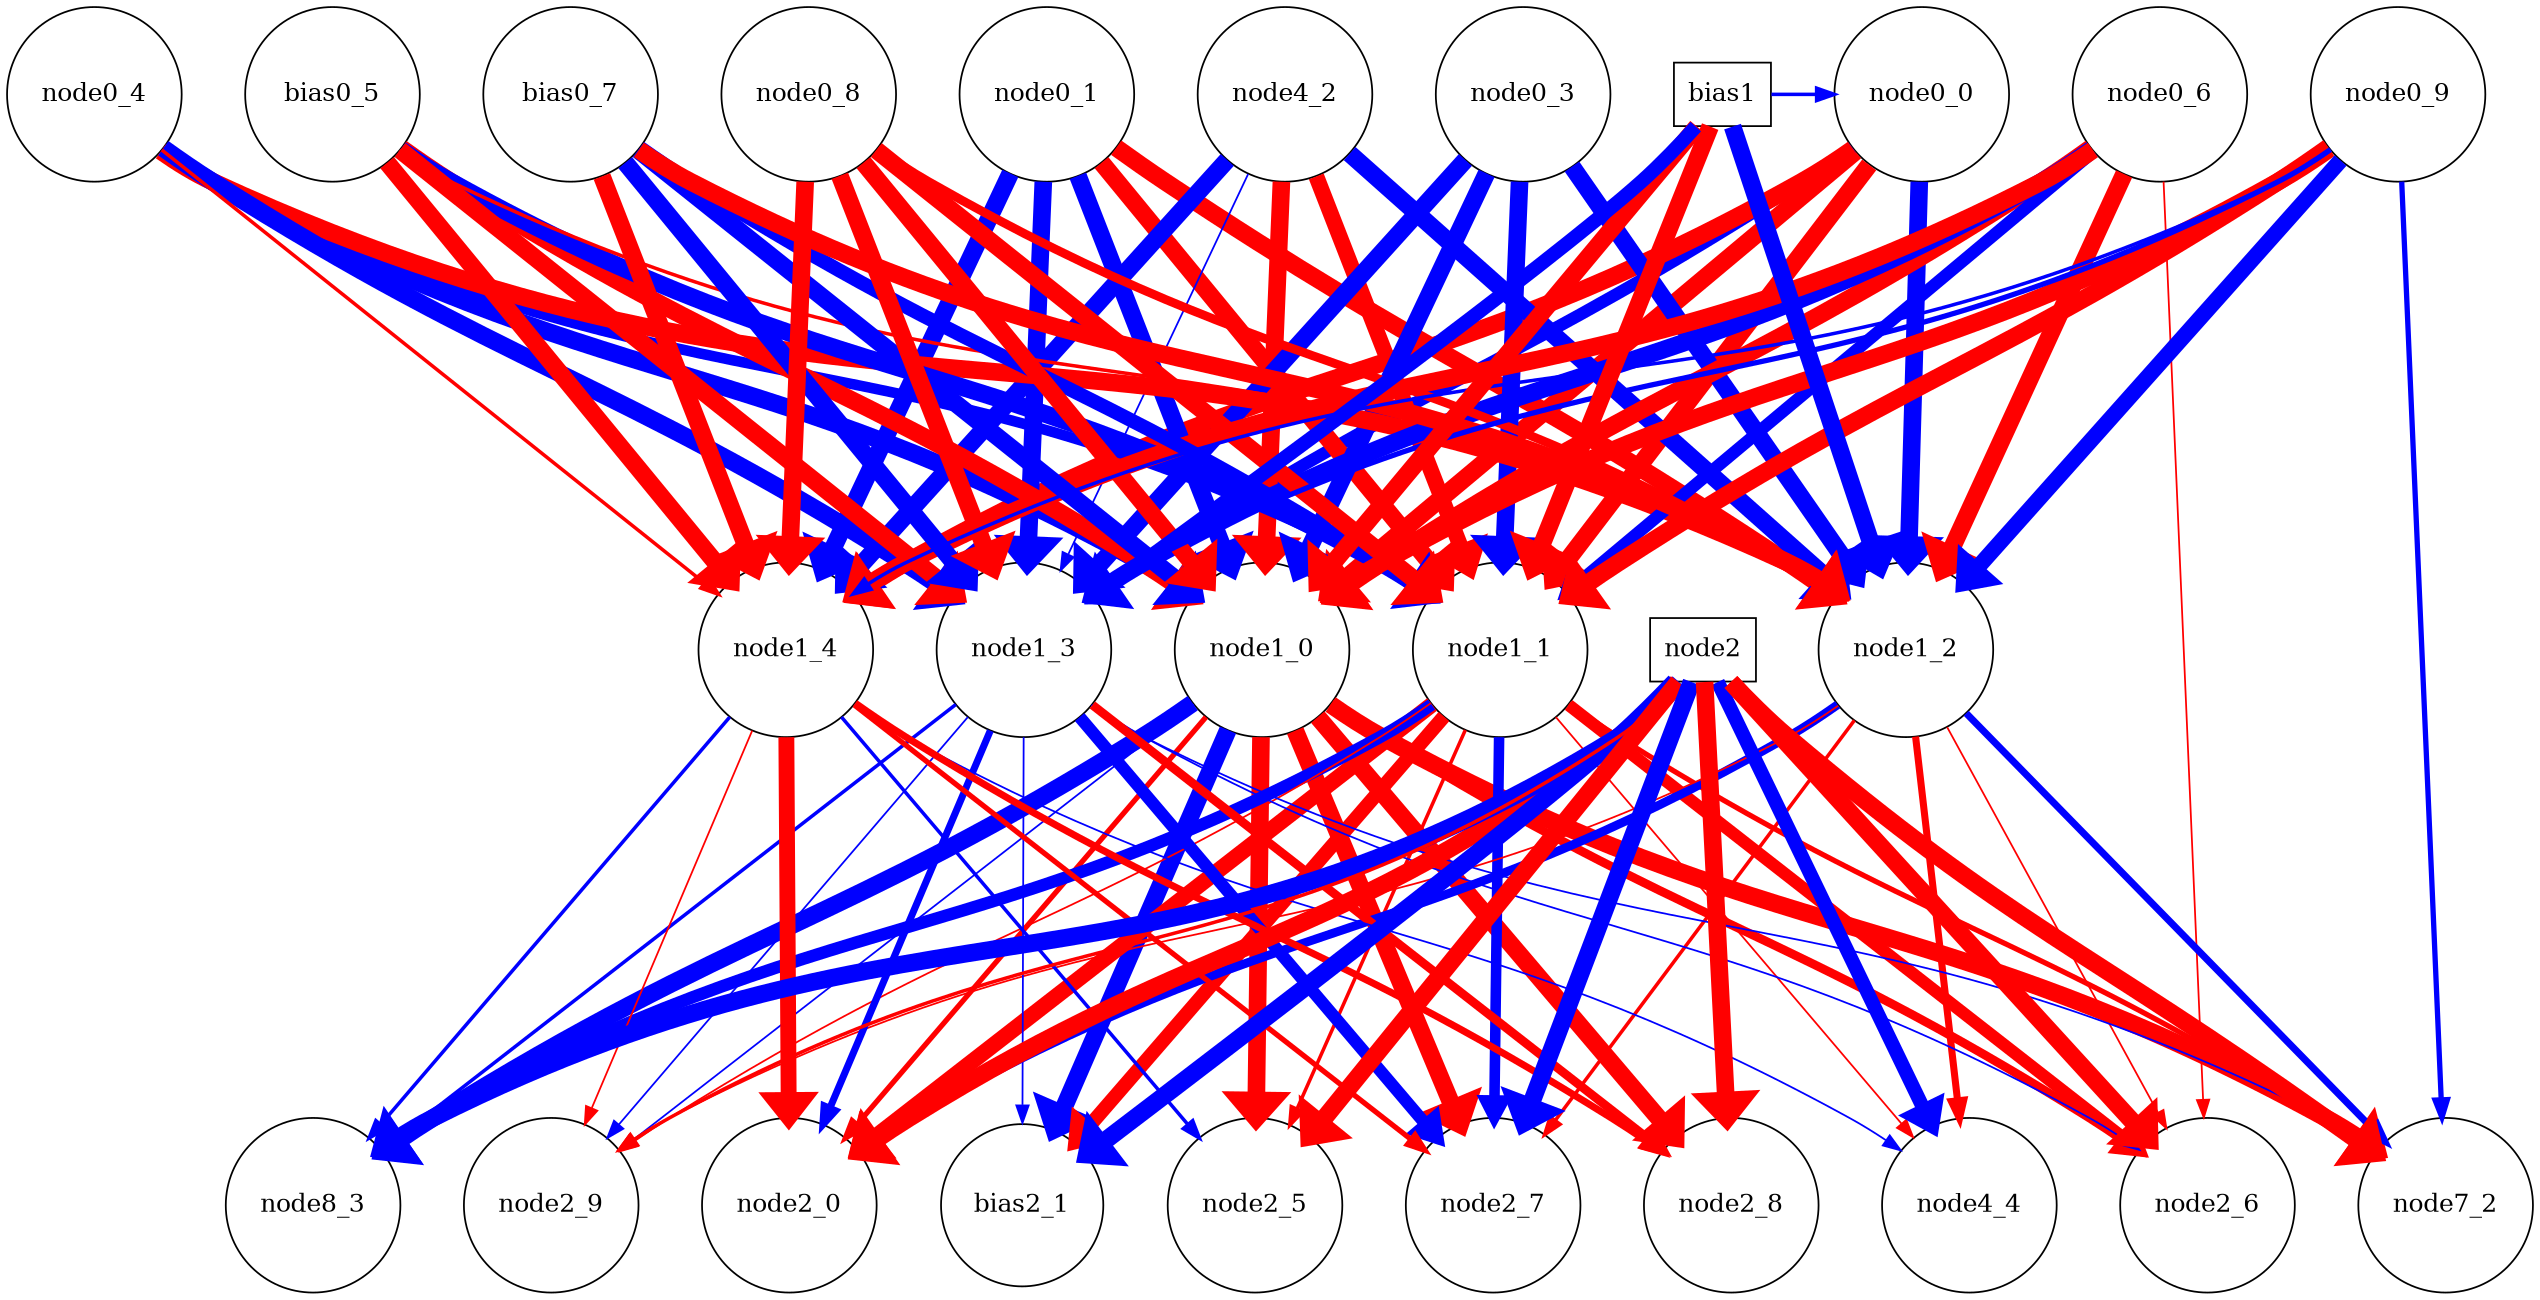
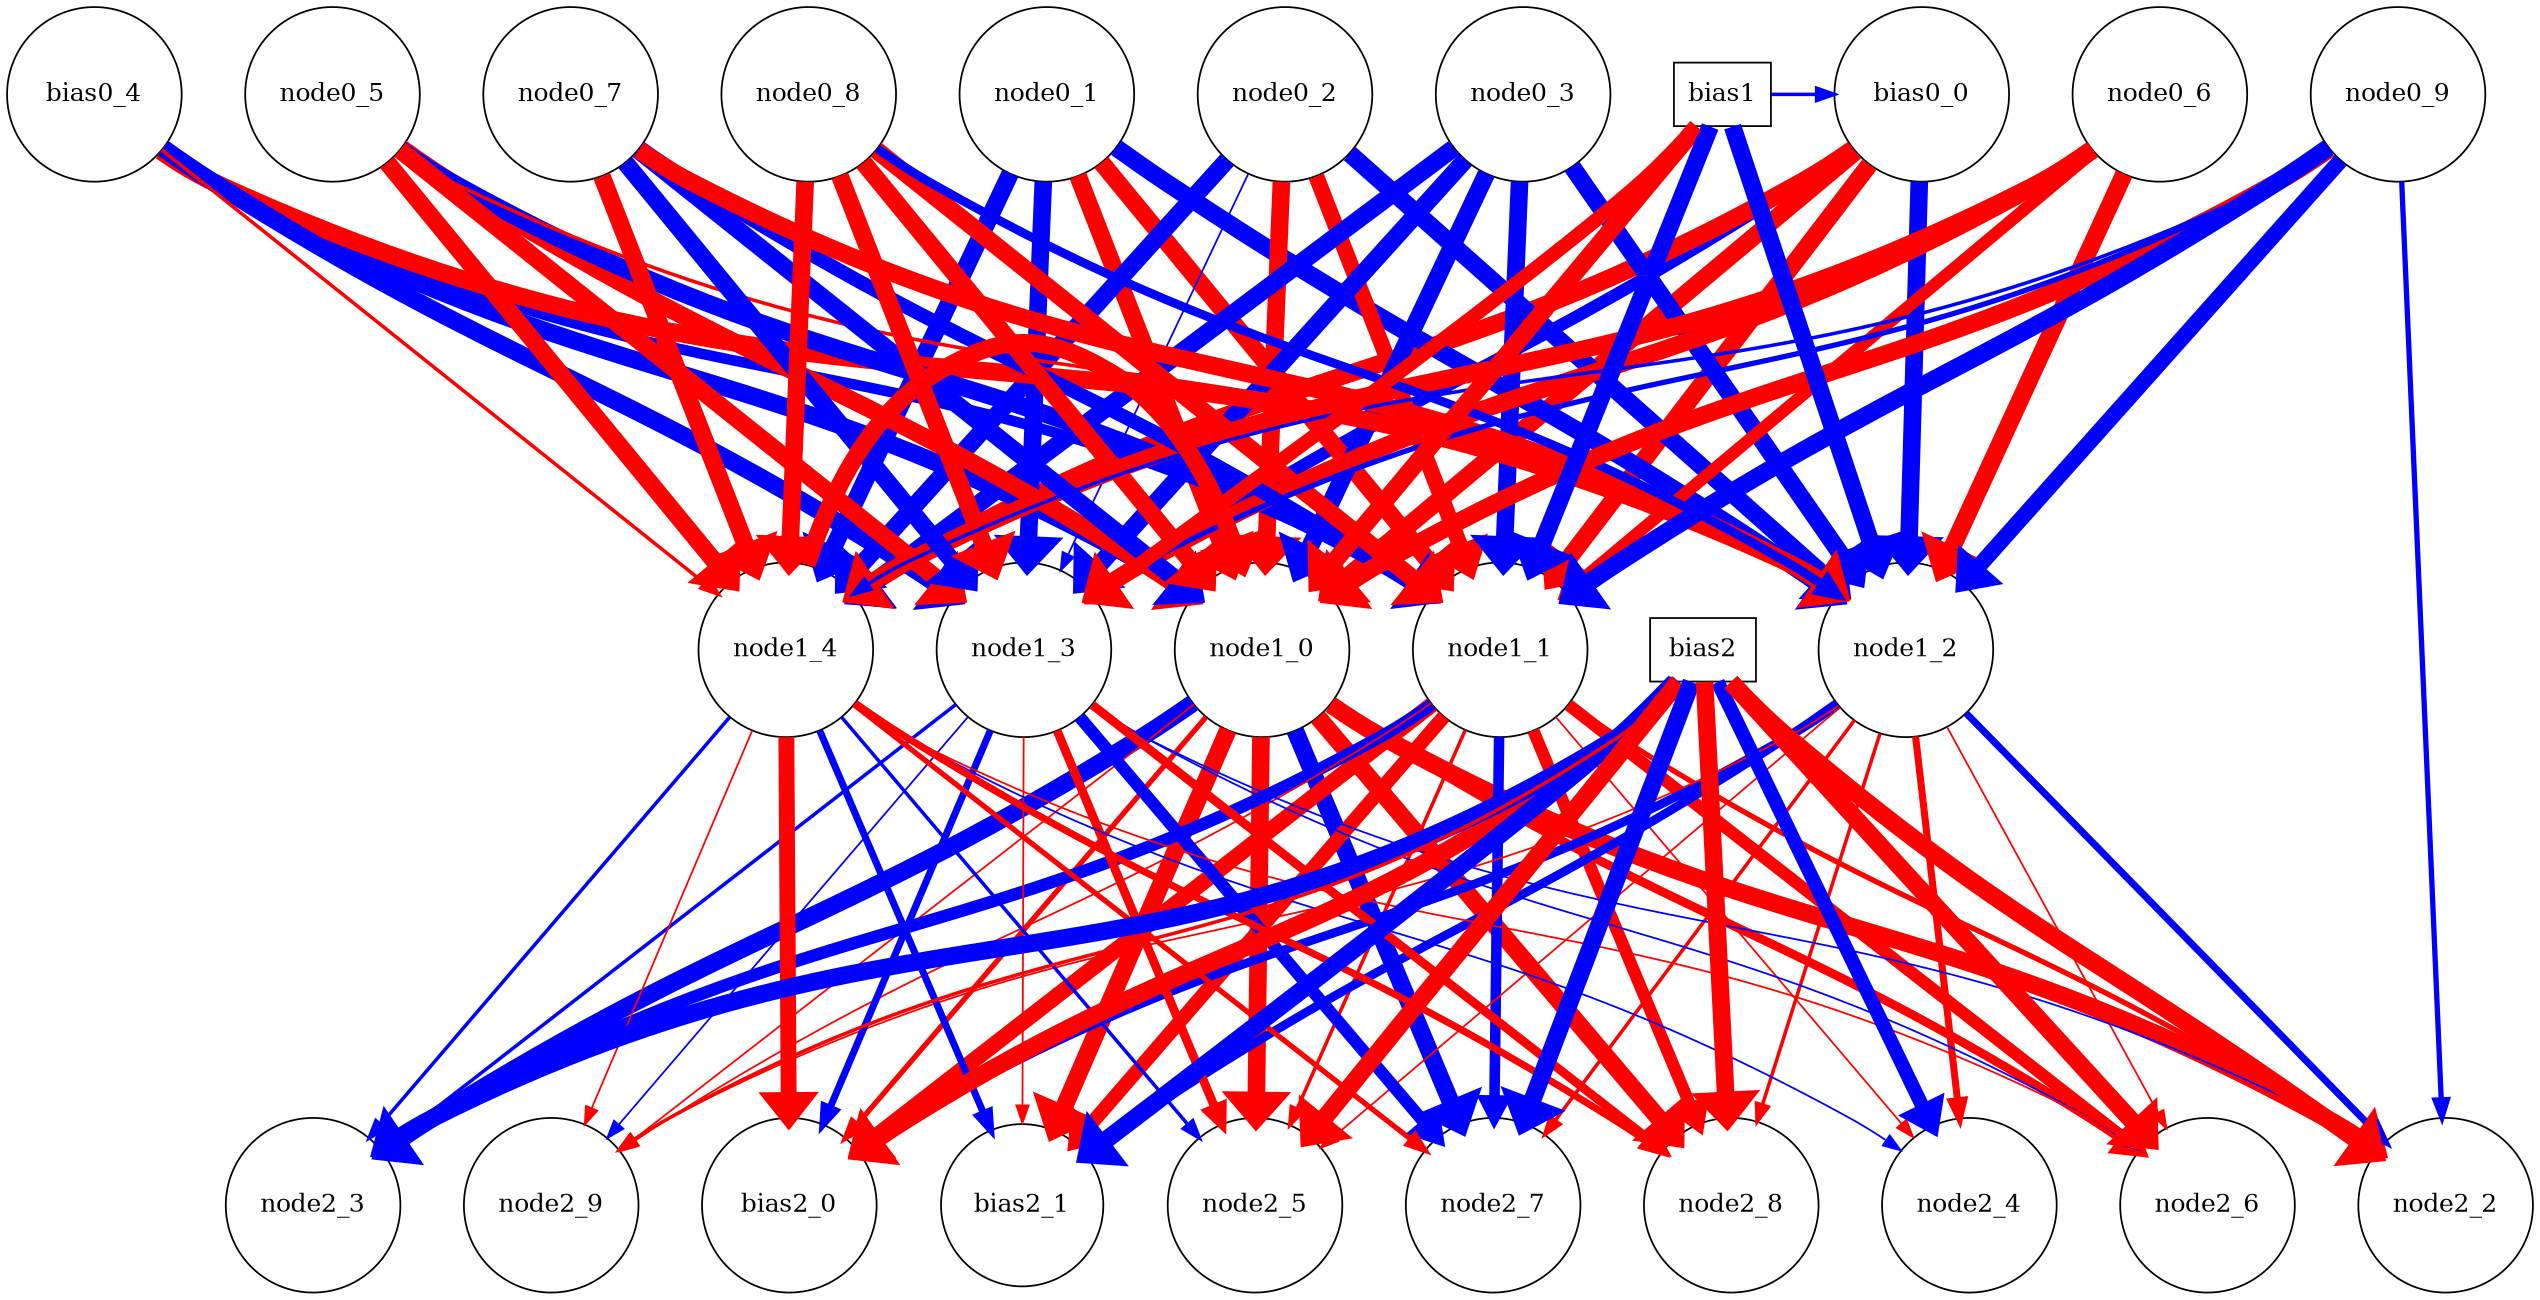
node "node0_4": label "node0_4" -> "bias0_4"
node "bias0_5": label "bias0_5" -> "node0_5"
node "bias0_7": label "bias0_7" -> "node0_7"
node "node4_2": label "node4_2" -> "node0_2"
node "node0_0": label "node0_0" -> "bias0_0"
edge "bias1" -> "node1_1": color red -> blue
edge "bias1" -> "node1_3": color blue -> red
edge "node0_1" -> "node1_0": color blue -> red
edge "node0_3" -> "node1_4": added
edge "node0_6" -> "node1_3": color blue -> red
edge "node0_1" -> "node1_2": color red -> blue
edge "node0_8" -> "node1_2": color red -> blue
edge "node0_9" -> "node1_1": color red -> blue
edge "node0_6" -> "node1_0": now "node1_4" -> "node1_0"
edge "node0_6" -> "node1_1": color blue -> red
edge "node0_6" -> "node2_6": now "node1_4" -> "node2_6"
node "node2": label "node2" -> "bias2"
edge "node1_1" -> "node2_8": added
edge "node1_2" -> "node2_5": added
edge "node1_0" -> "node2_9": color blue -> red
edge "node1_3" -> "node2_5": added
edge "node1_0" -> "bias2_1": color blue -> red
edge "node1_4" -> "bias2_1": added
edge "node1_3" -> "bias2_1": color blue -> red
edge "node1_2" -> "node2_8": added
edge "node1_2" -> "bias2_1": added
edge "node1_0" -> "node2_7": color red -> blue
node "node8_3": label "node8_3" -> "node2_3"
node "node2_0": label "node2_0" -> "bias2_0"
node "node4_4": label "node4_4" -> "node2_4"
node "node7_2": label "node7_2" -> "node2_2"
